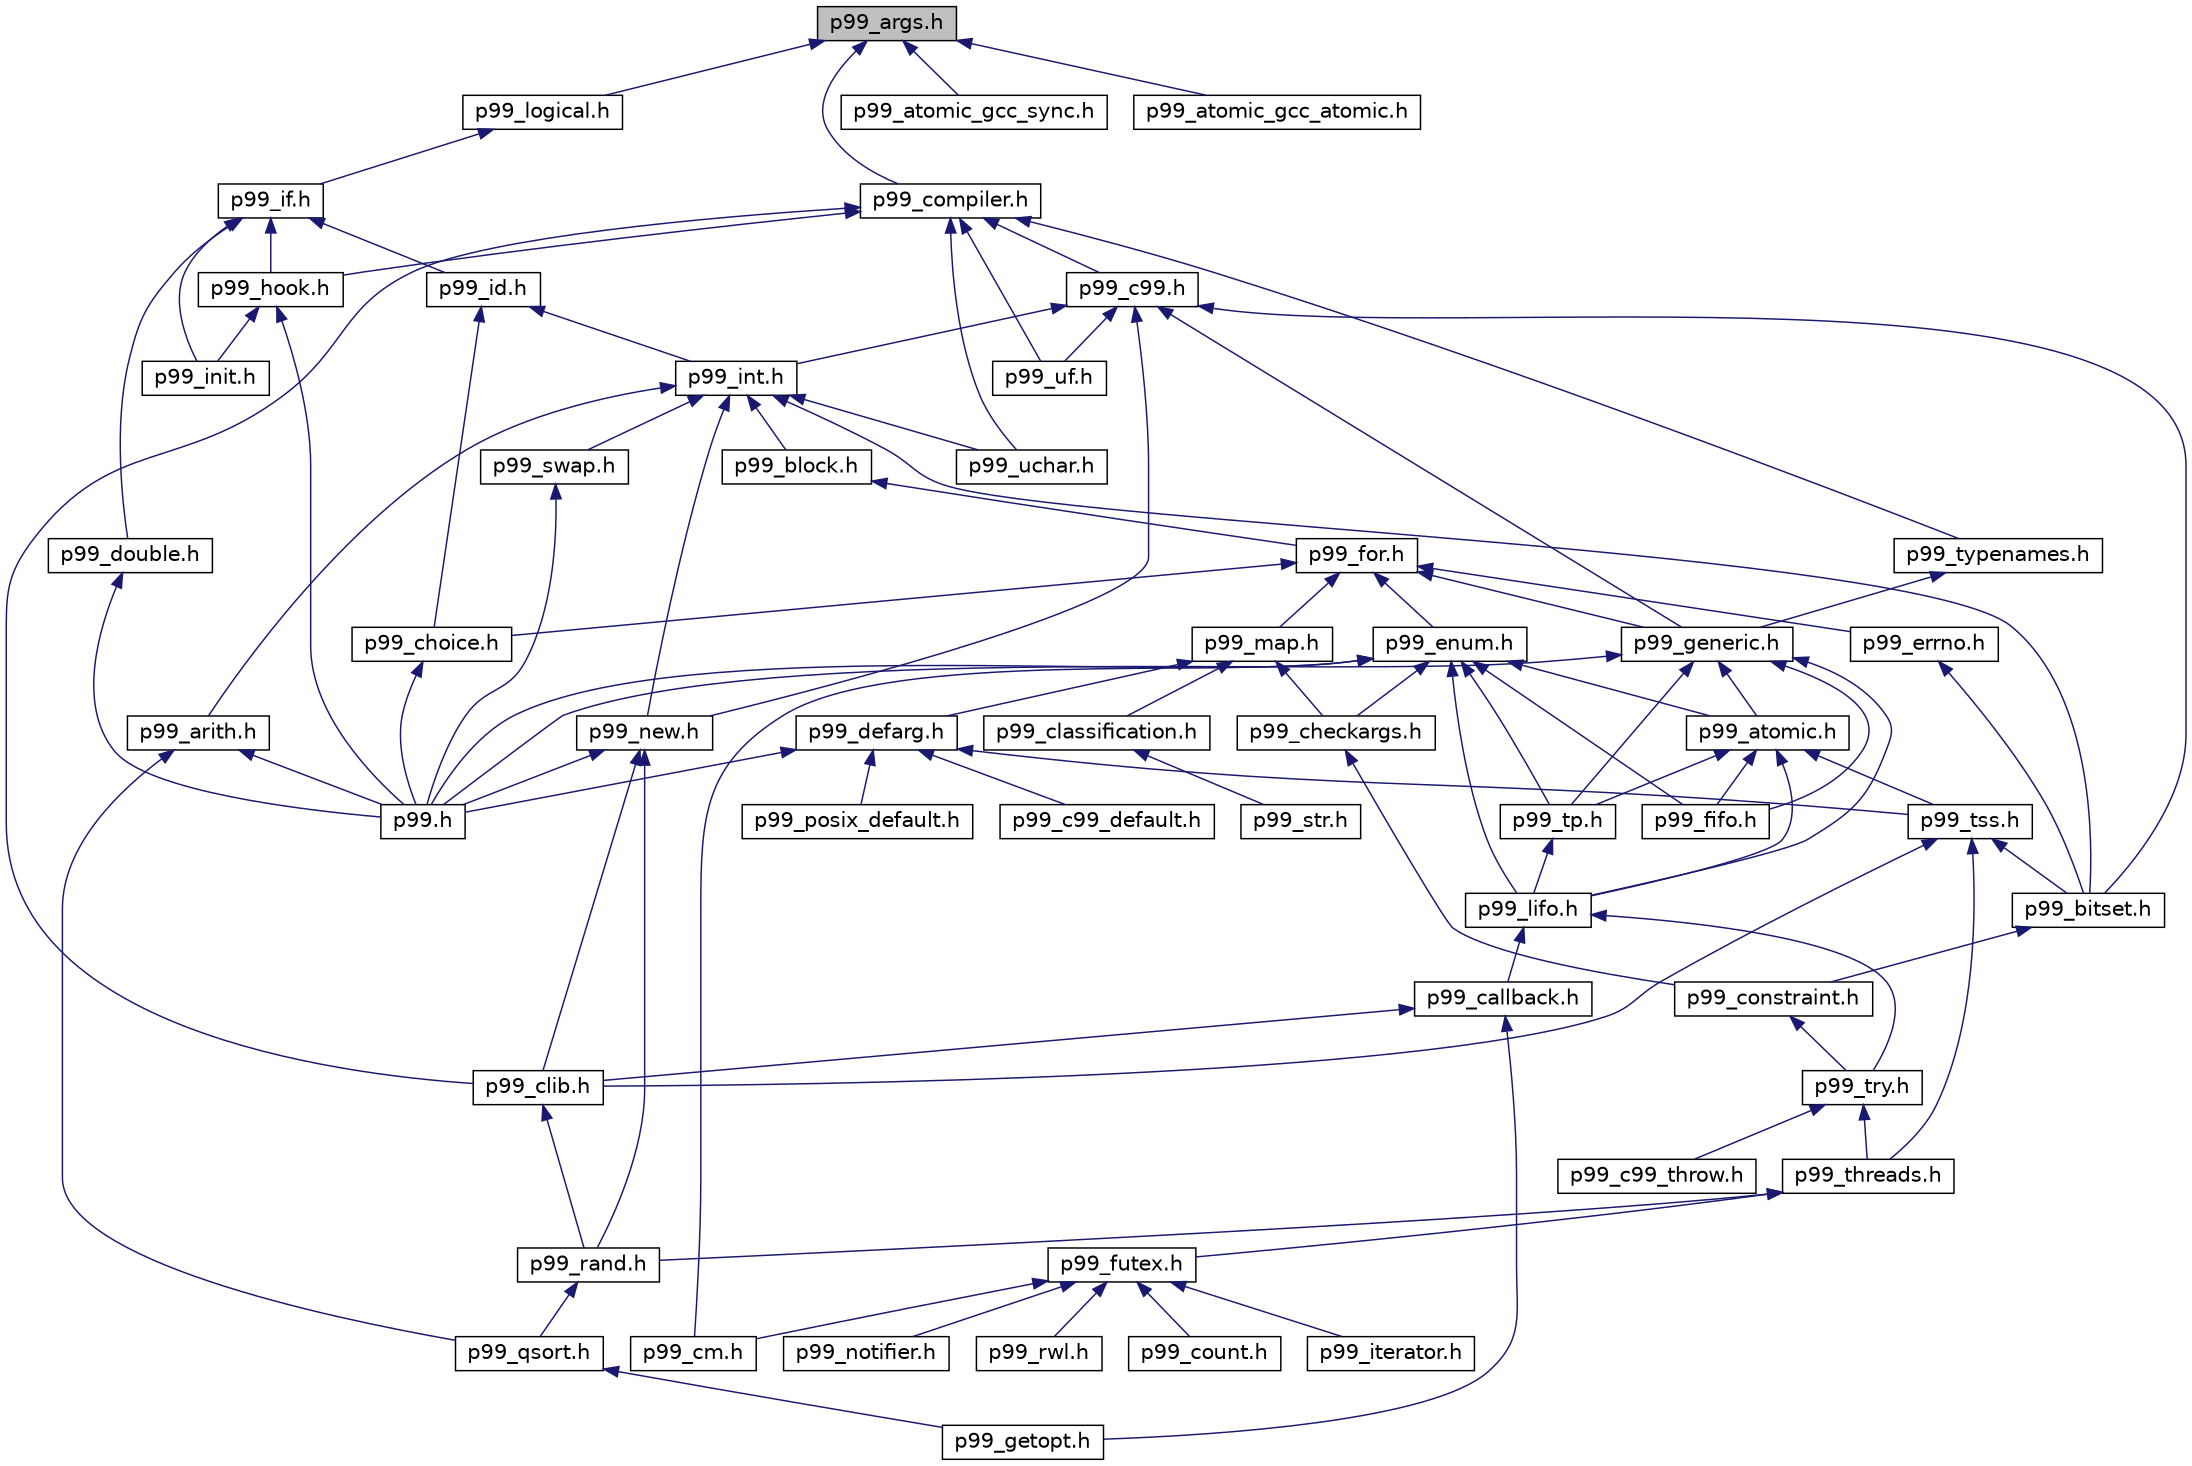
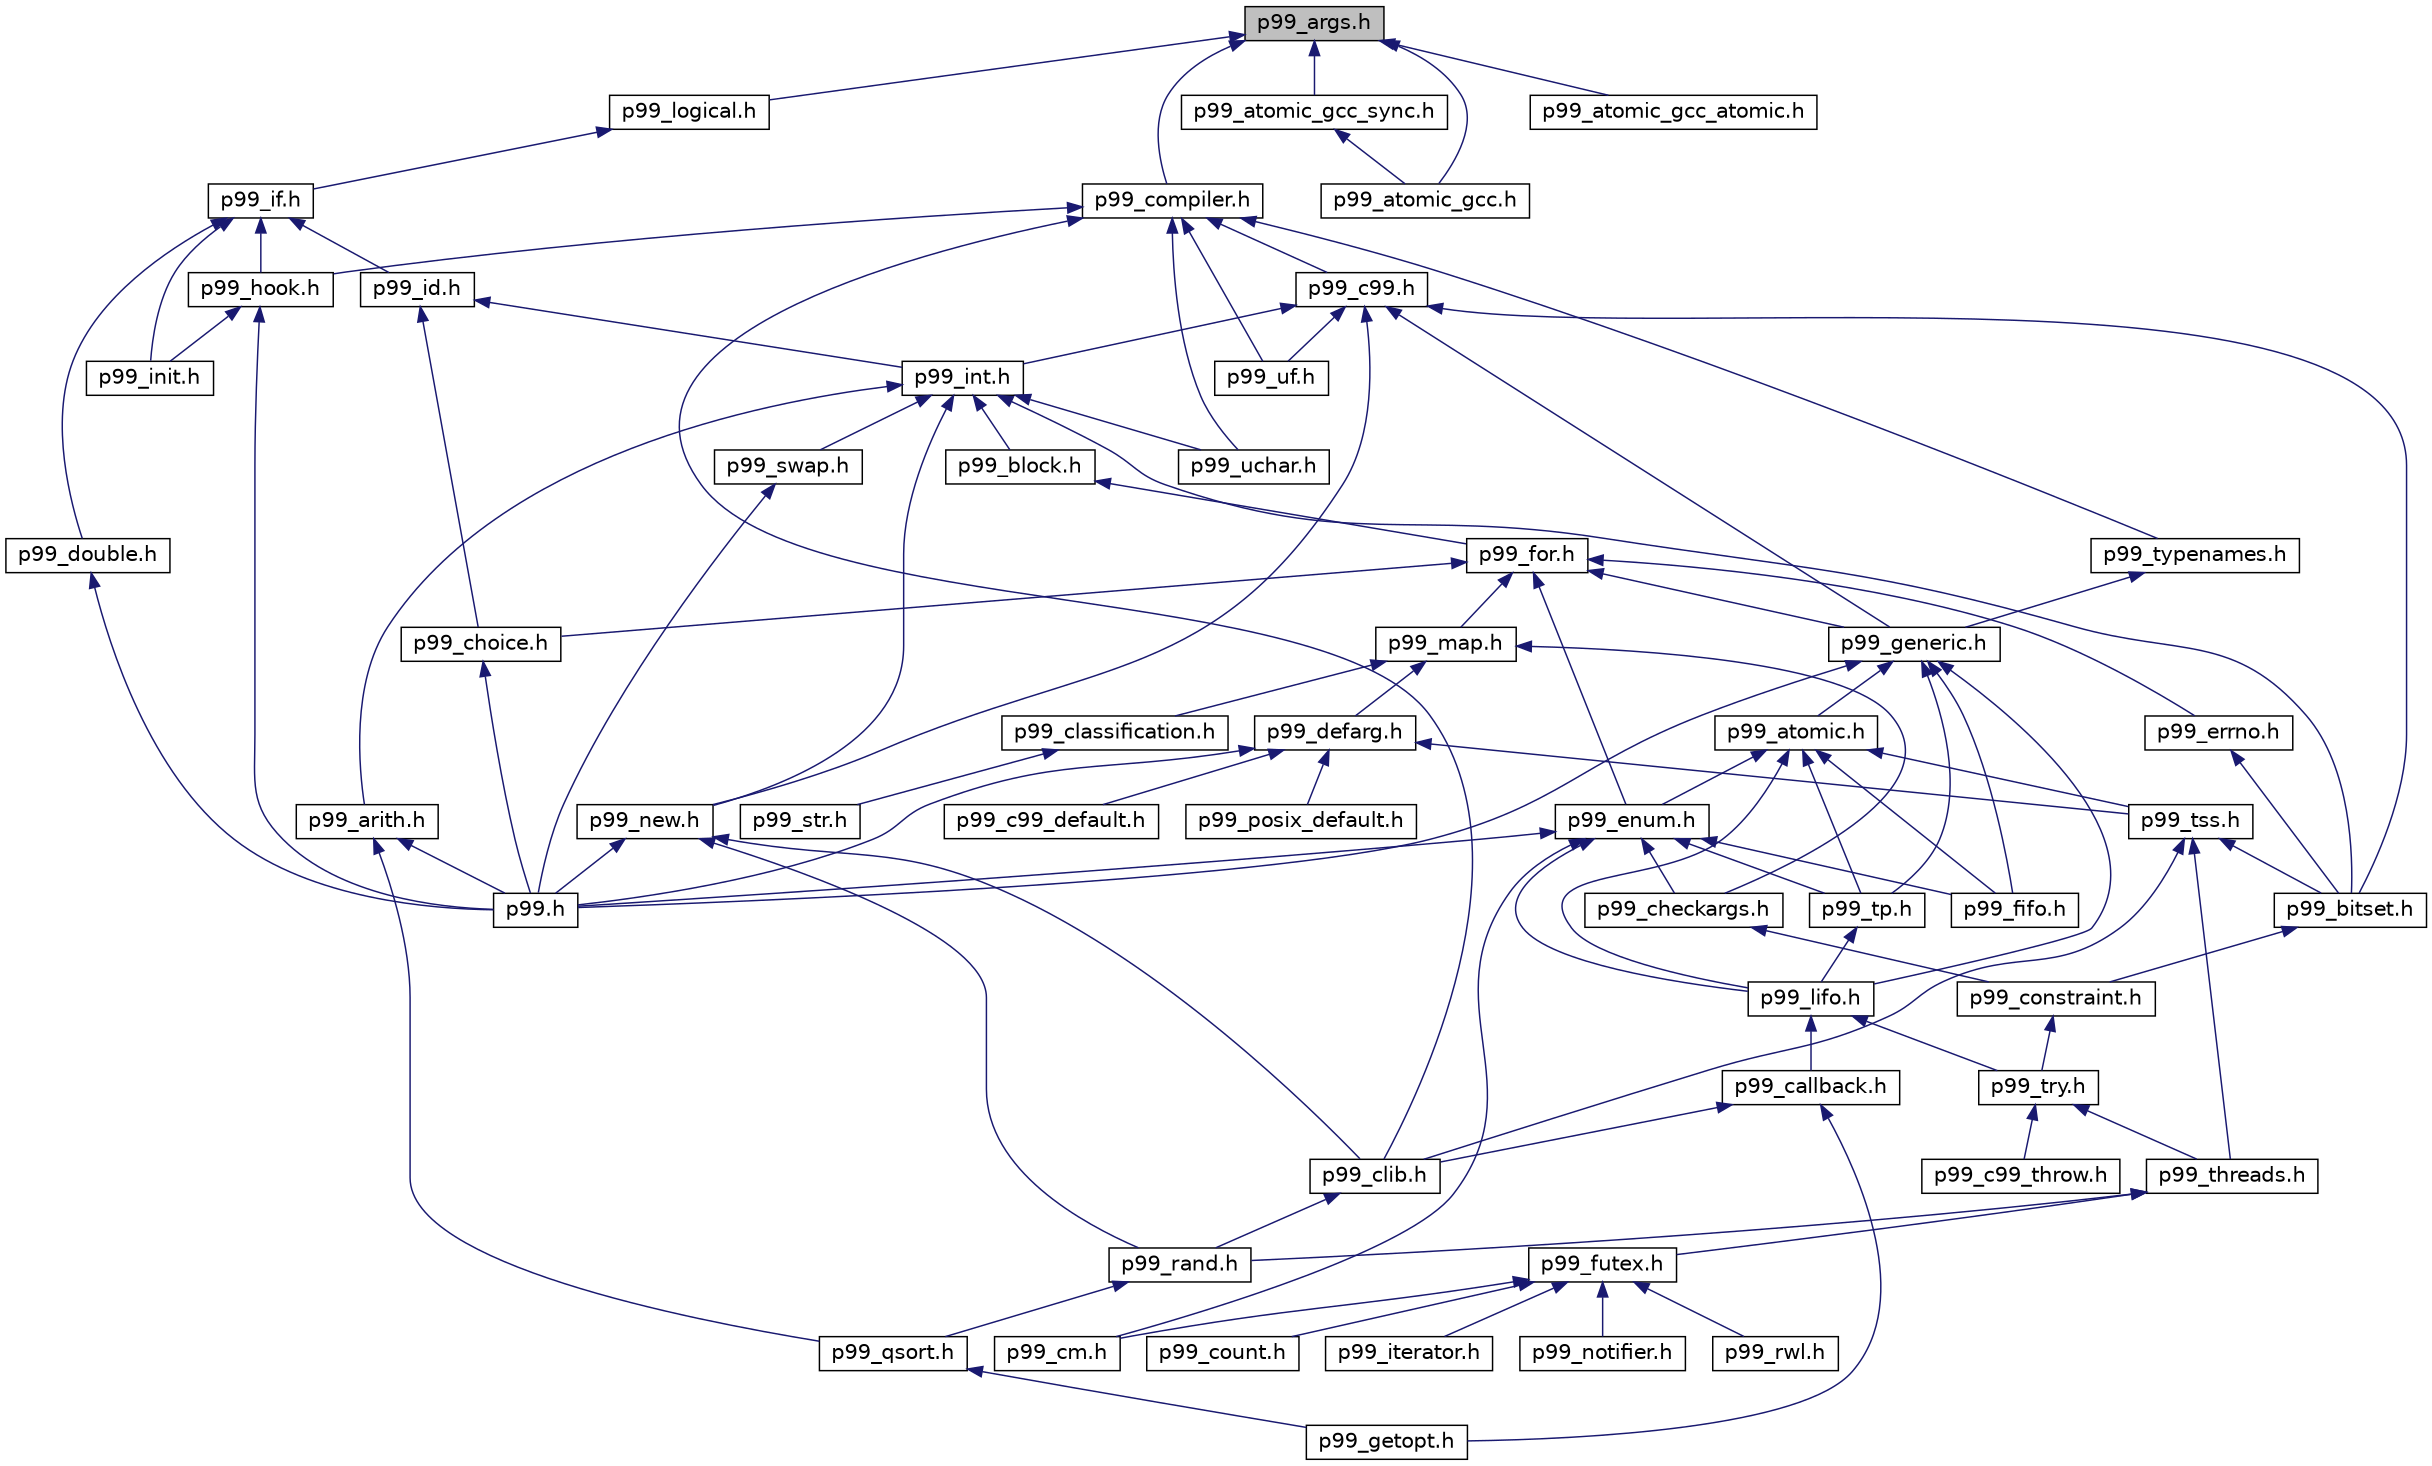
node "p99_atomic_gcc.h": added
edge "p99_atomic.h" -> "p99_enum.h": reversed
